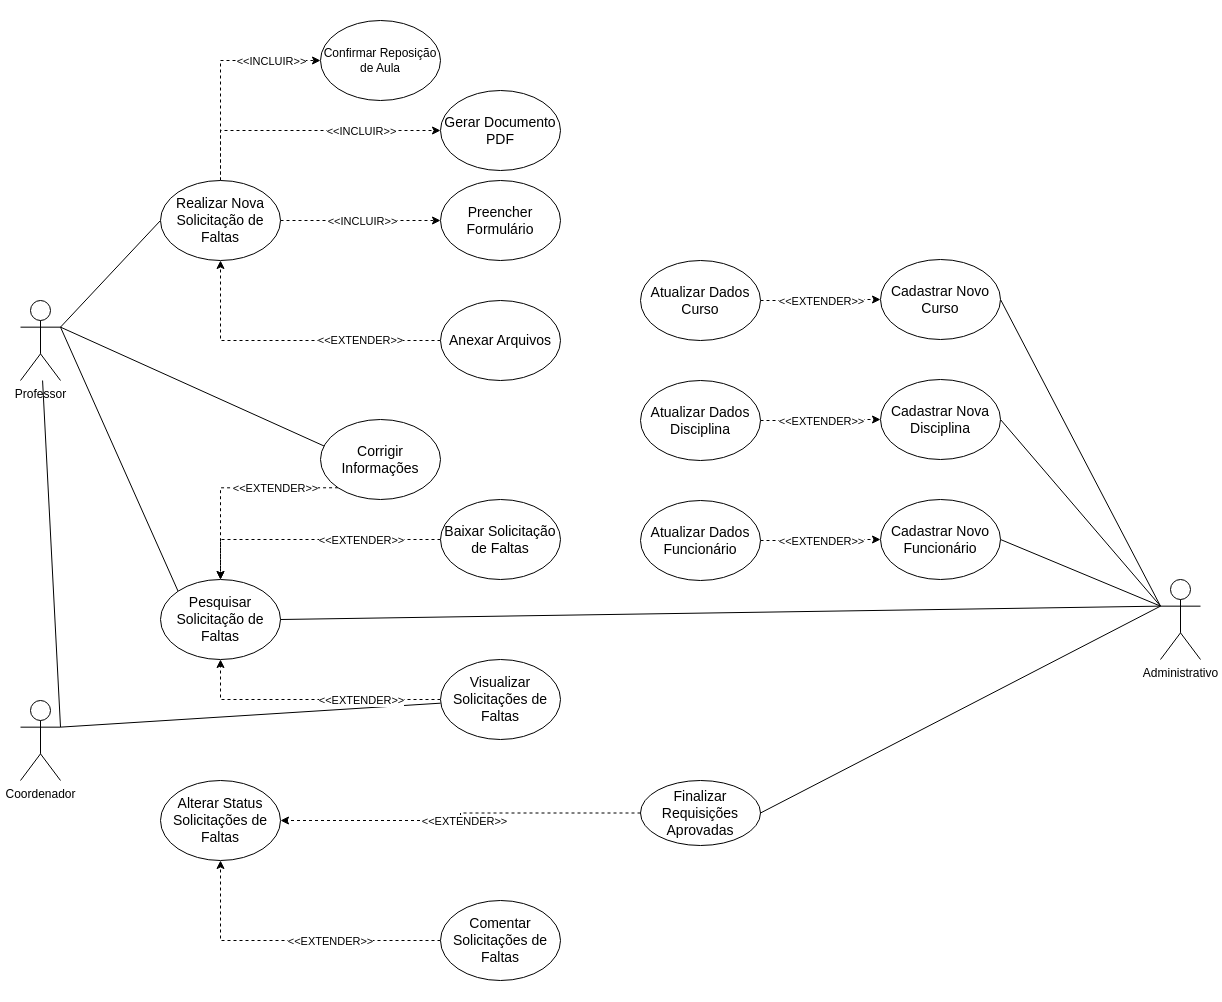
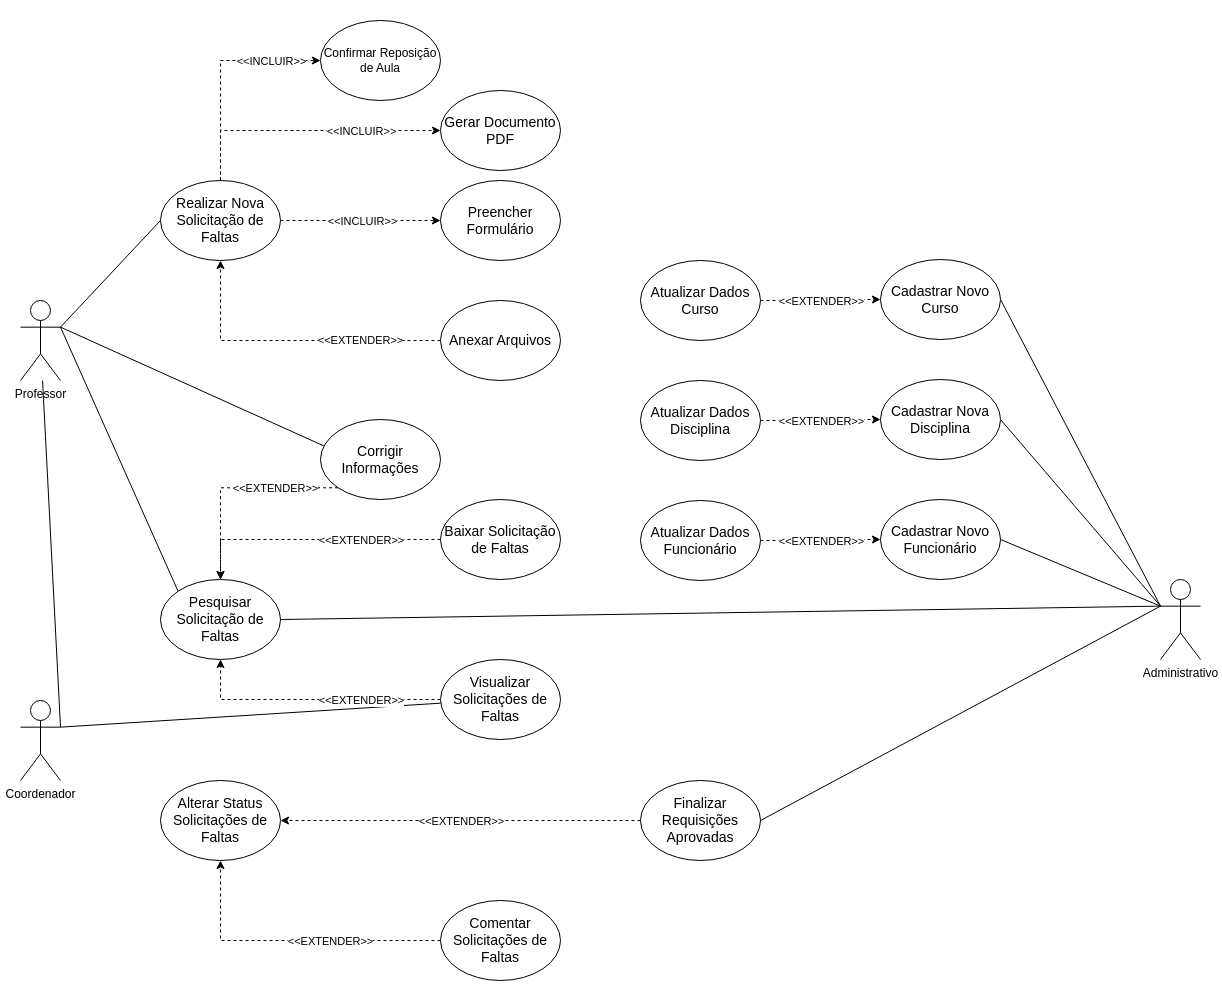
node "Finalizar Requisições Aprovadas": size 120x65 -> 120x80
